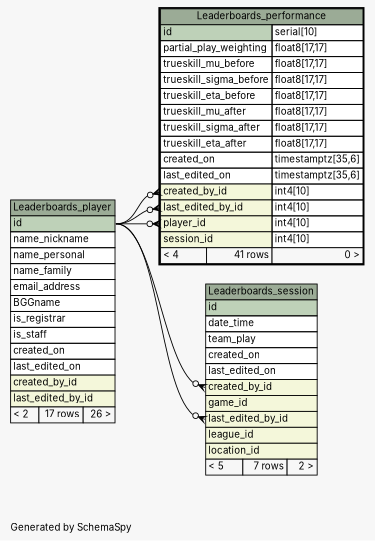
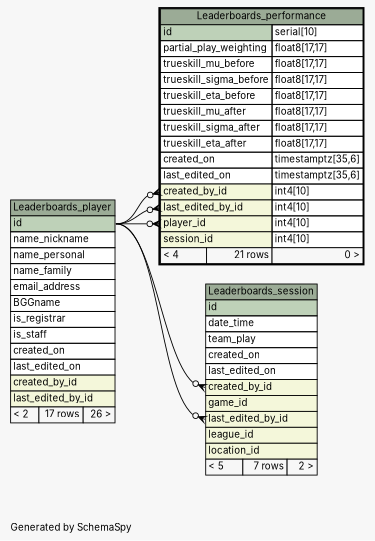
node "Leaderboards_performance": text "41 rows" -> "21 rows"
